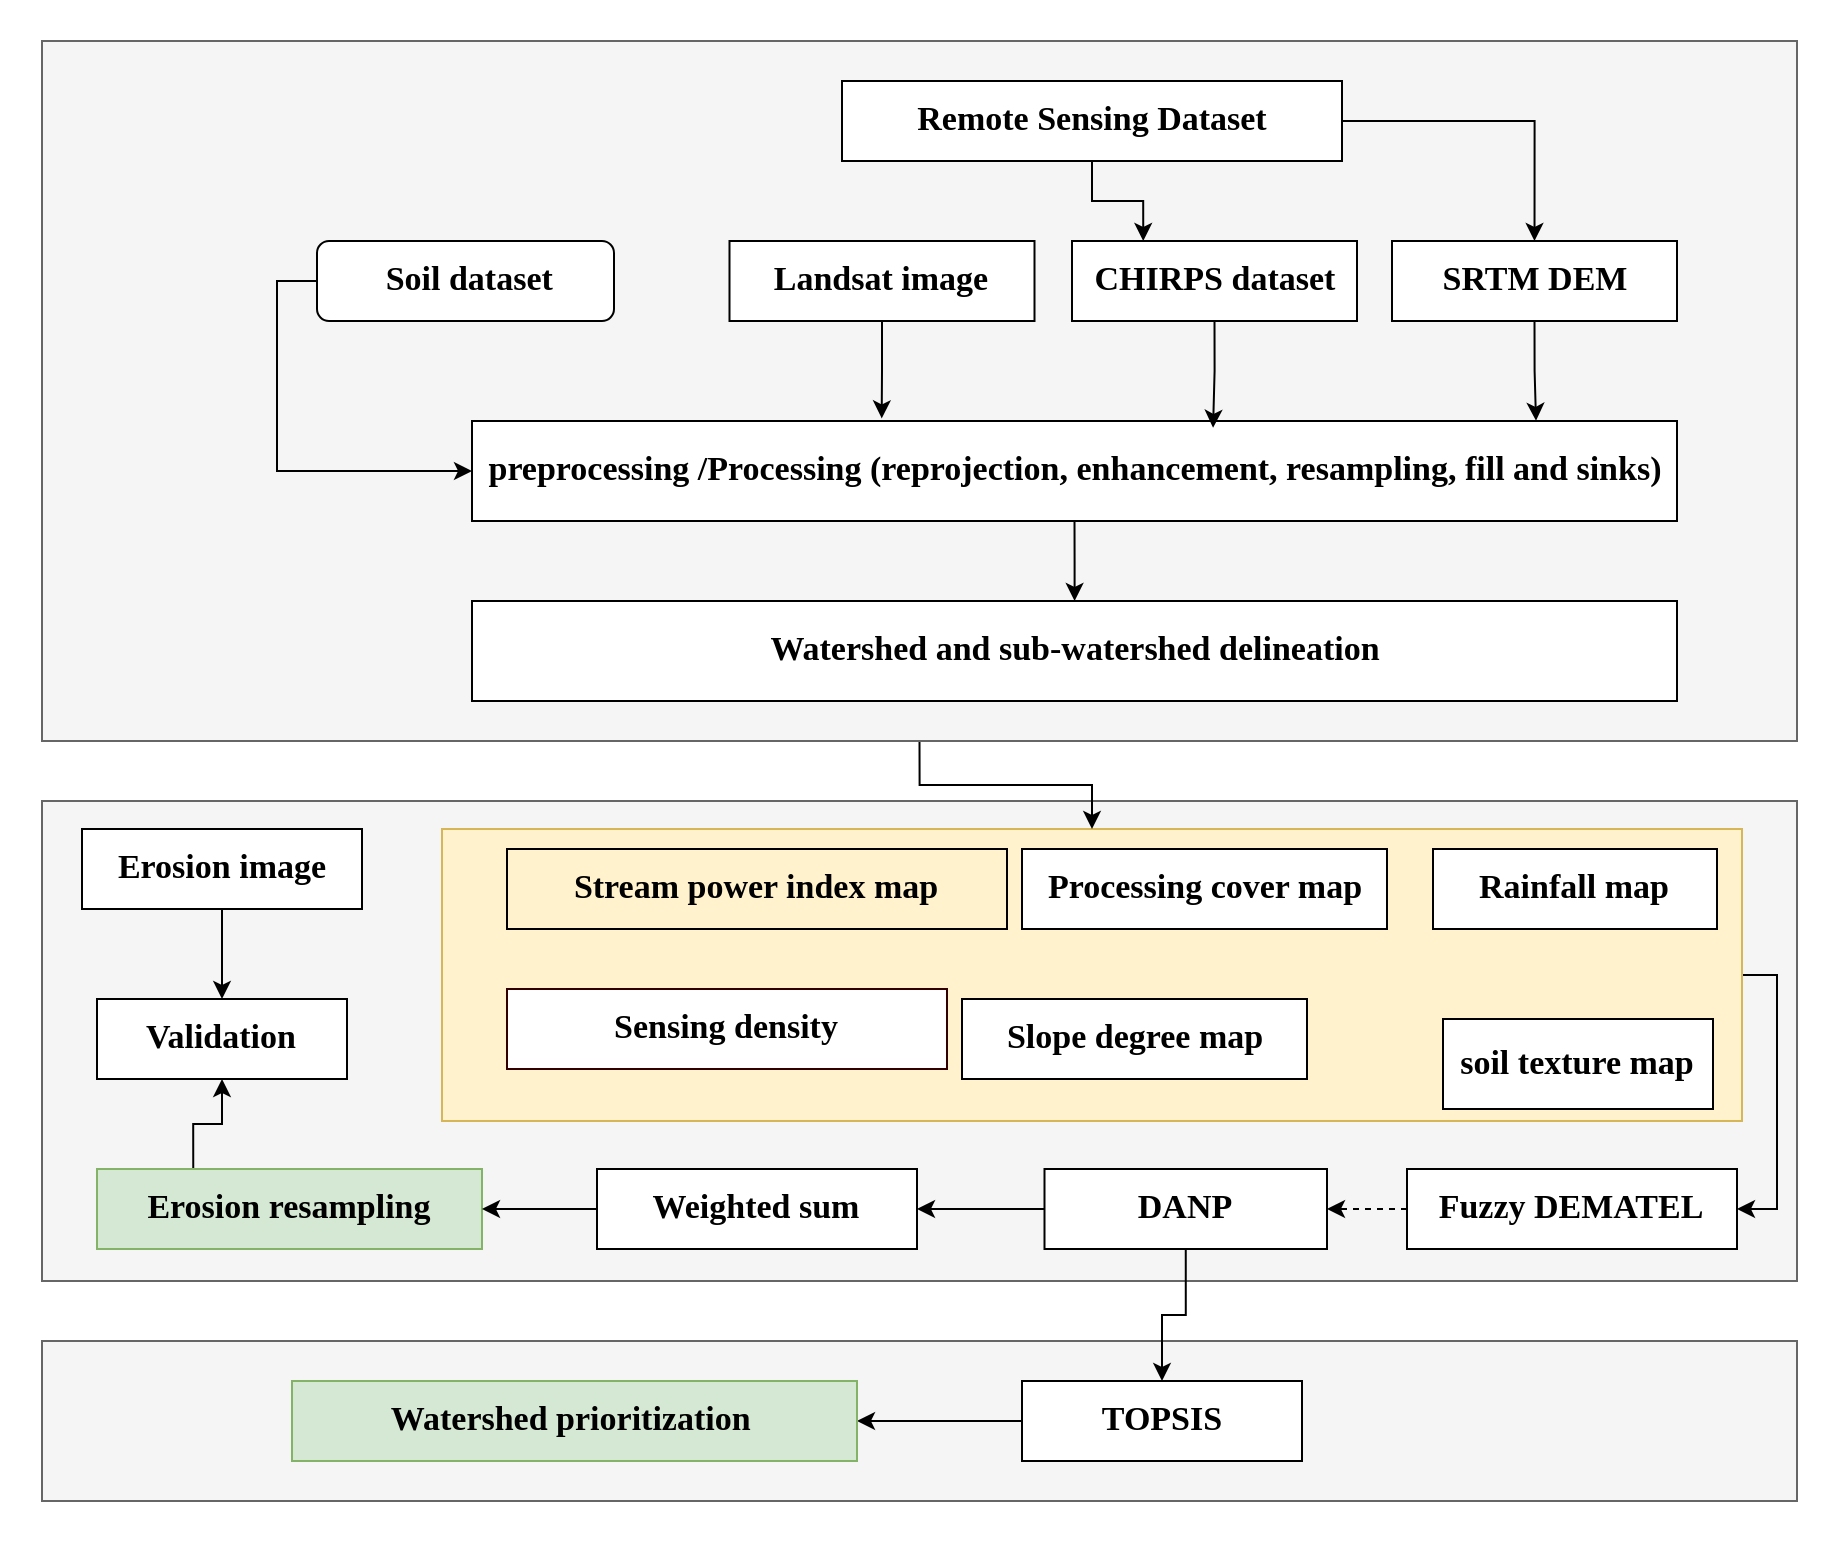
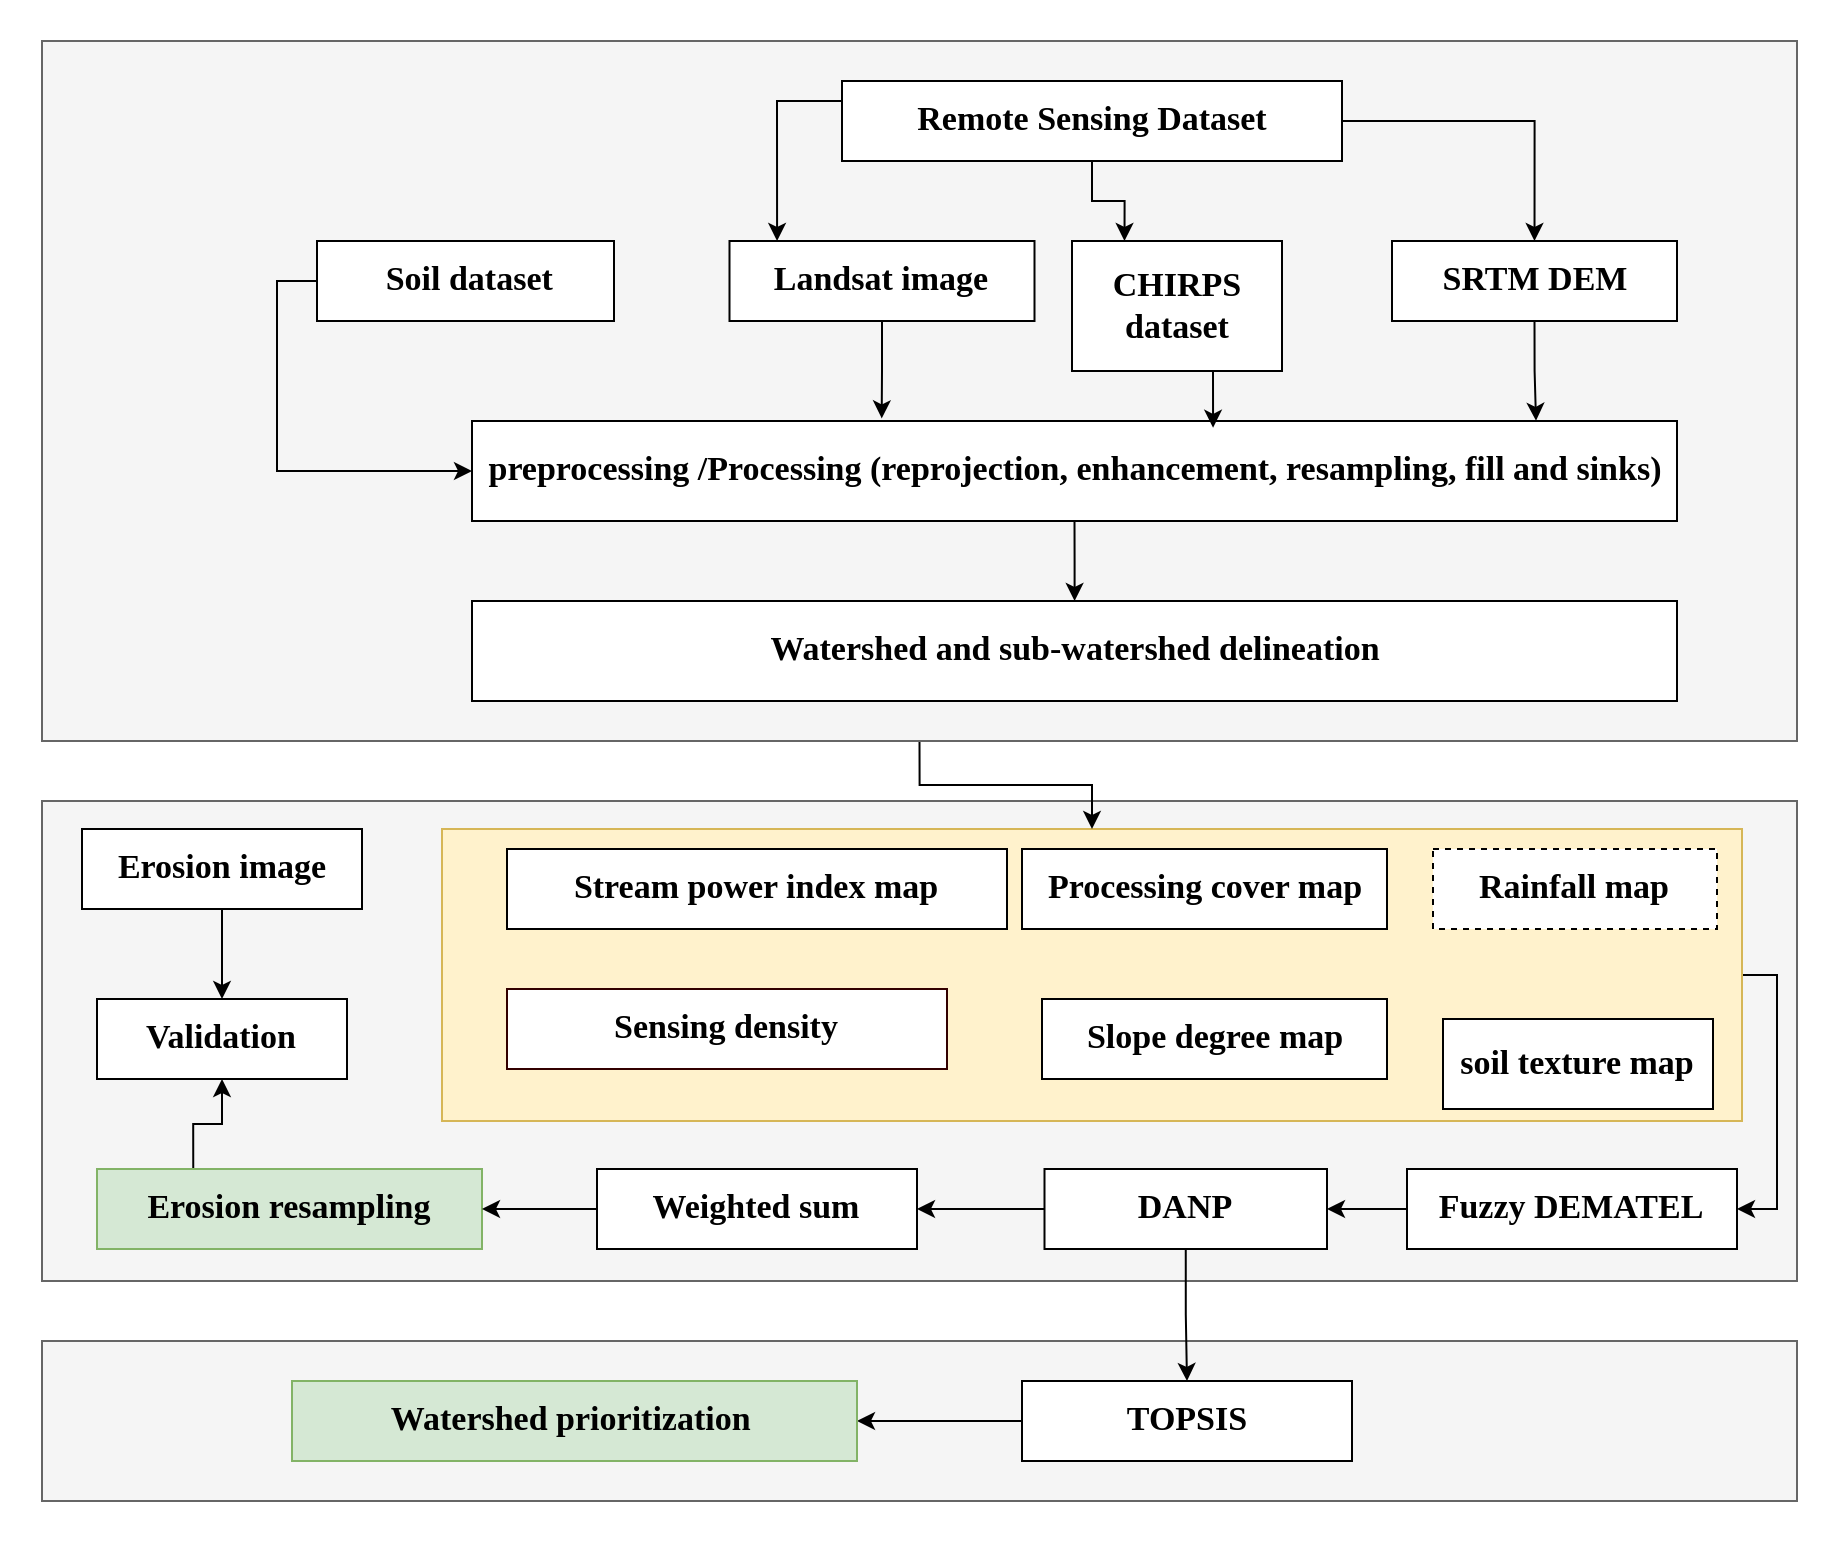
edge "Remote Sensing Dataset" -> "Landsat image": added
node "Soil dataset": shape rounded rectangle -> rectangle
node "CHIRPS dataset": size 285x80 -> 210x130
node "Stream power index map": fillcolor #fff2cc -> #ffffff
node "Rainfall map": style solid -> dashed
node "Slope degree map": moved (1135, 1039) -> (1215, 1039)
edge "Fuzzy DEMATEL" -> "DANP": style dashed -> solid
node "TOPSIS": size 280x80 -> 330x80
